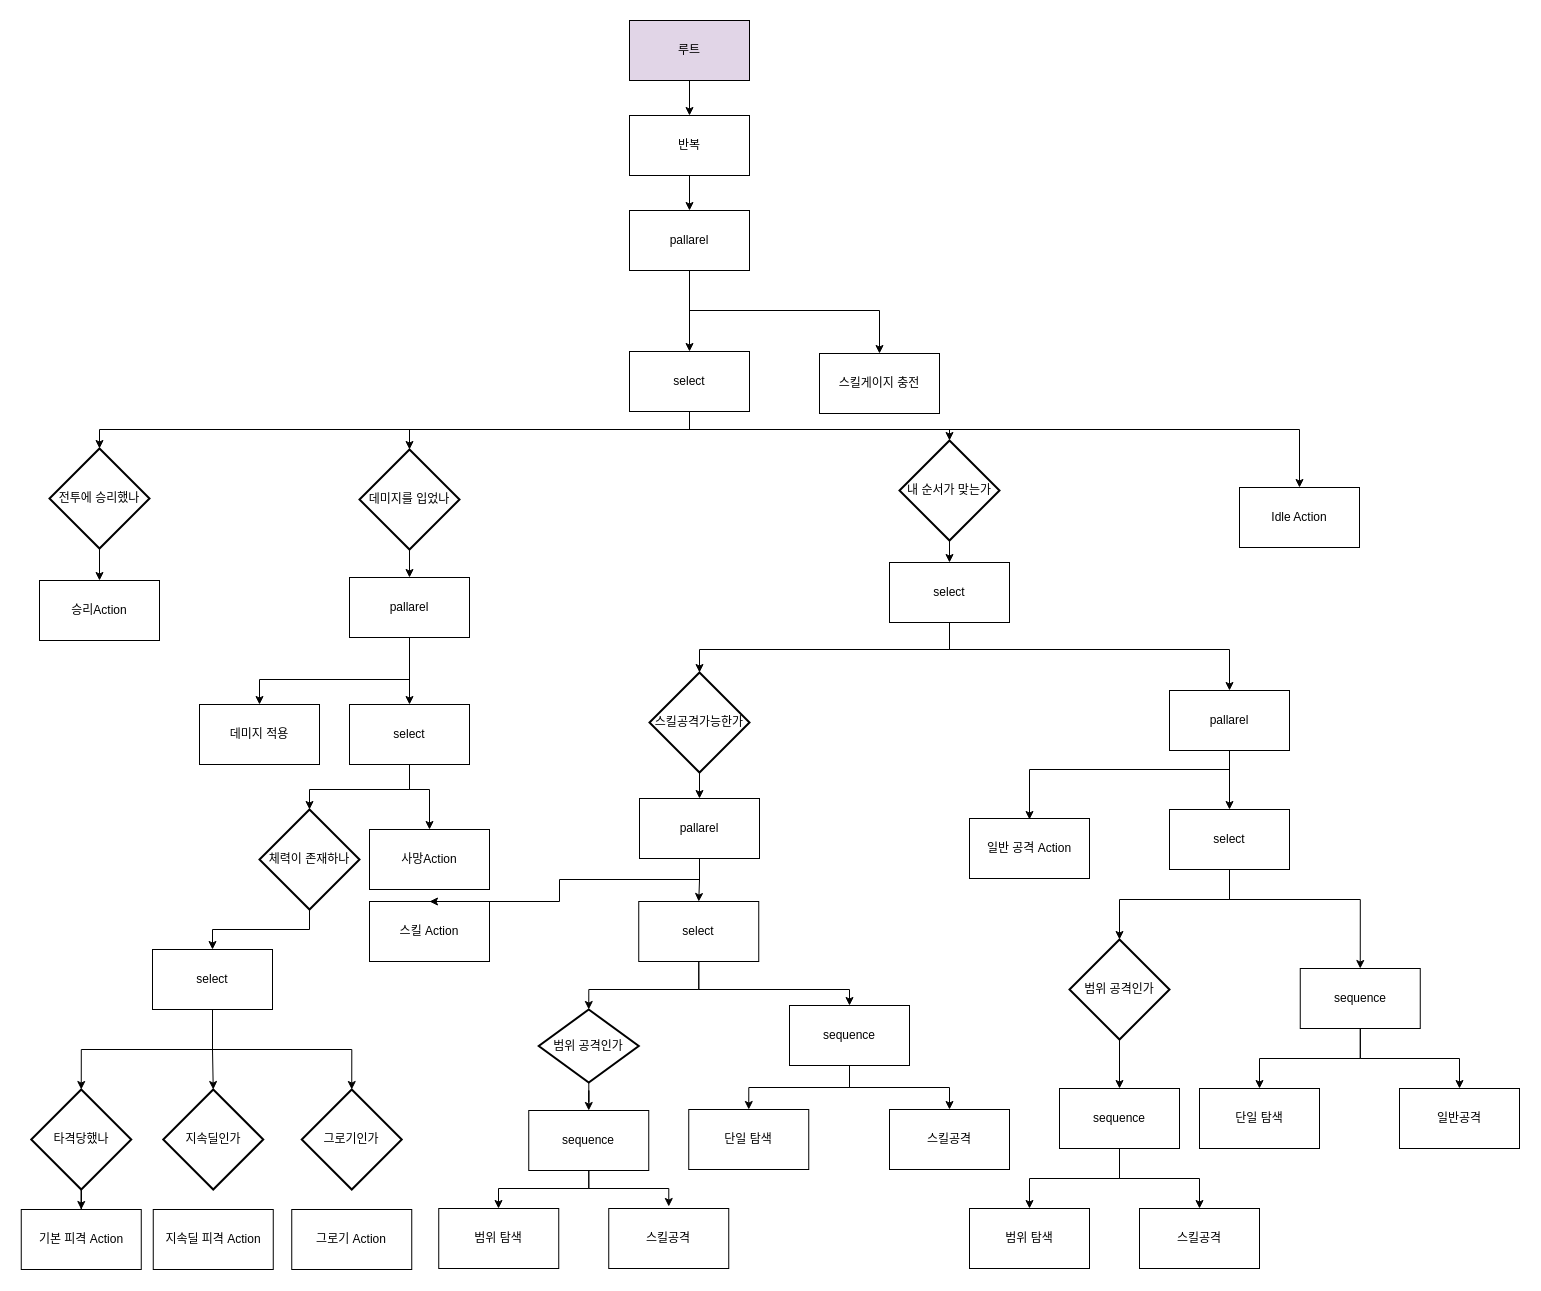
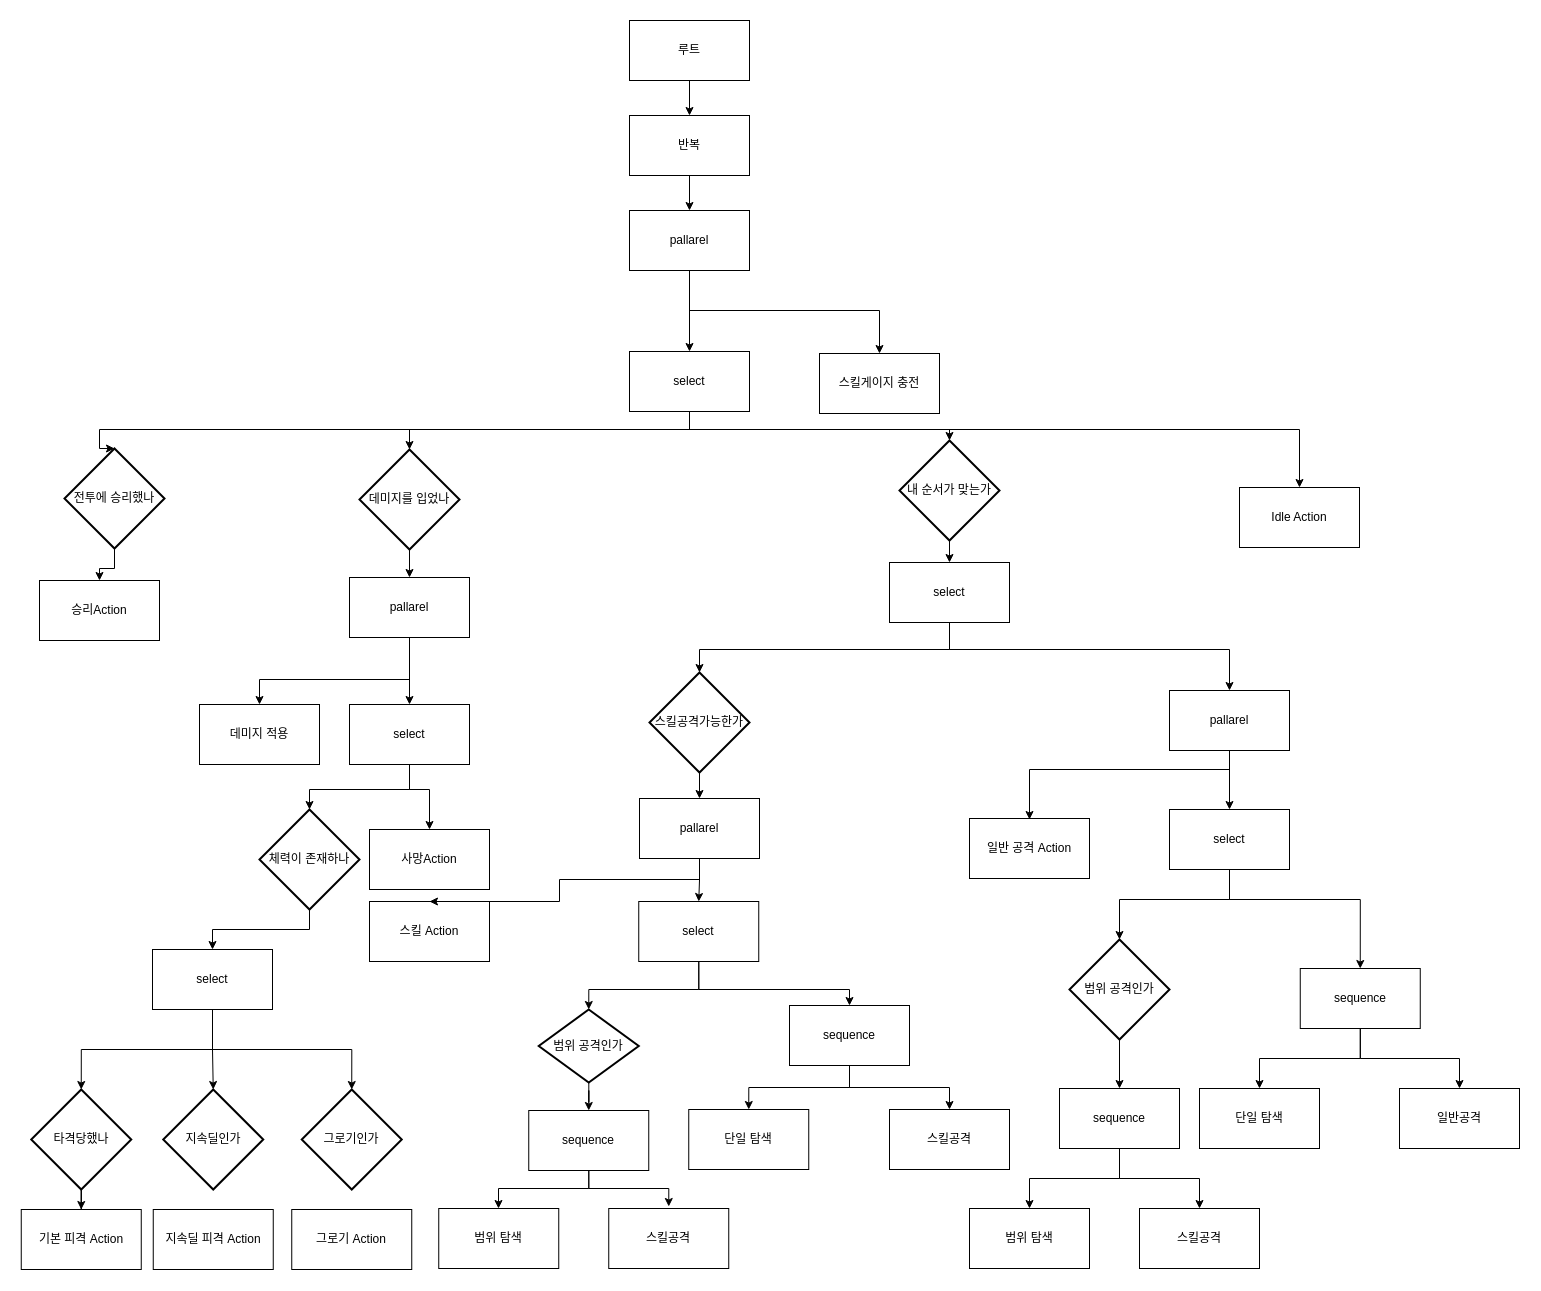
node "루트": fillcolor #e1d5e7 -> #ffffff
node "전투에 승리했나": moved (100, 499) -> (115, 499)
